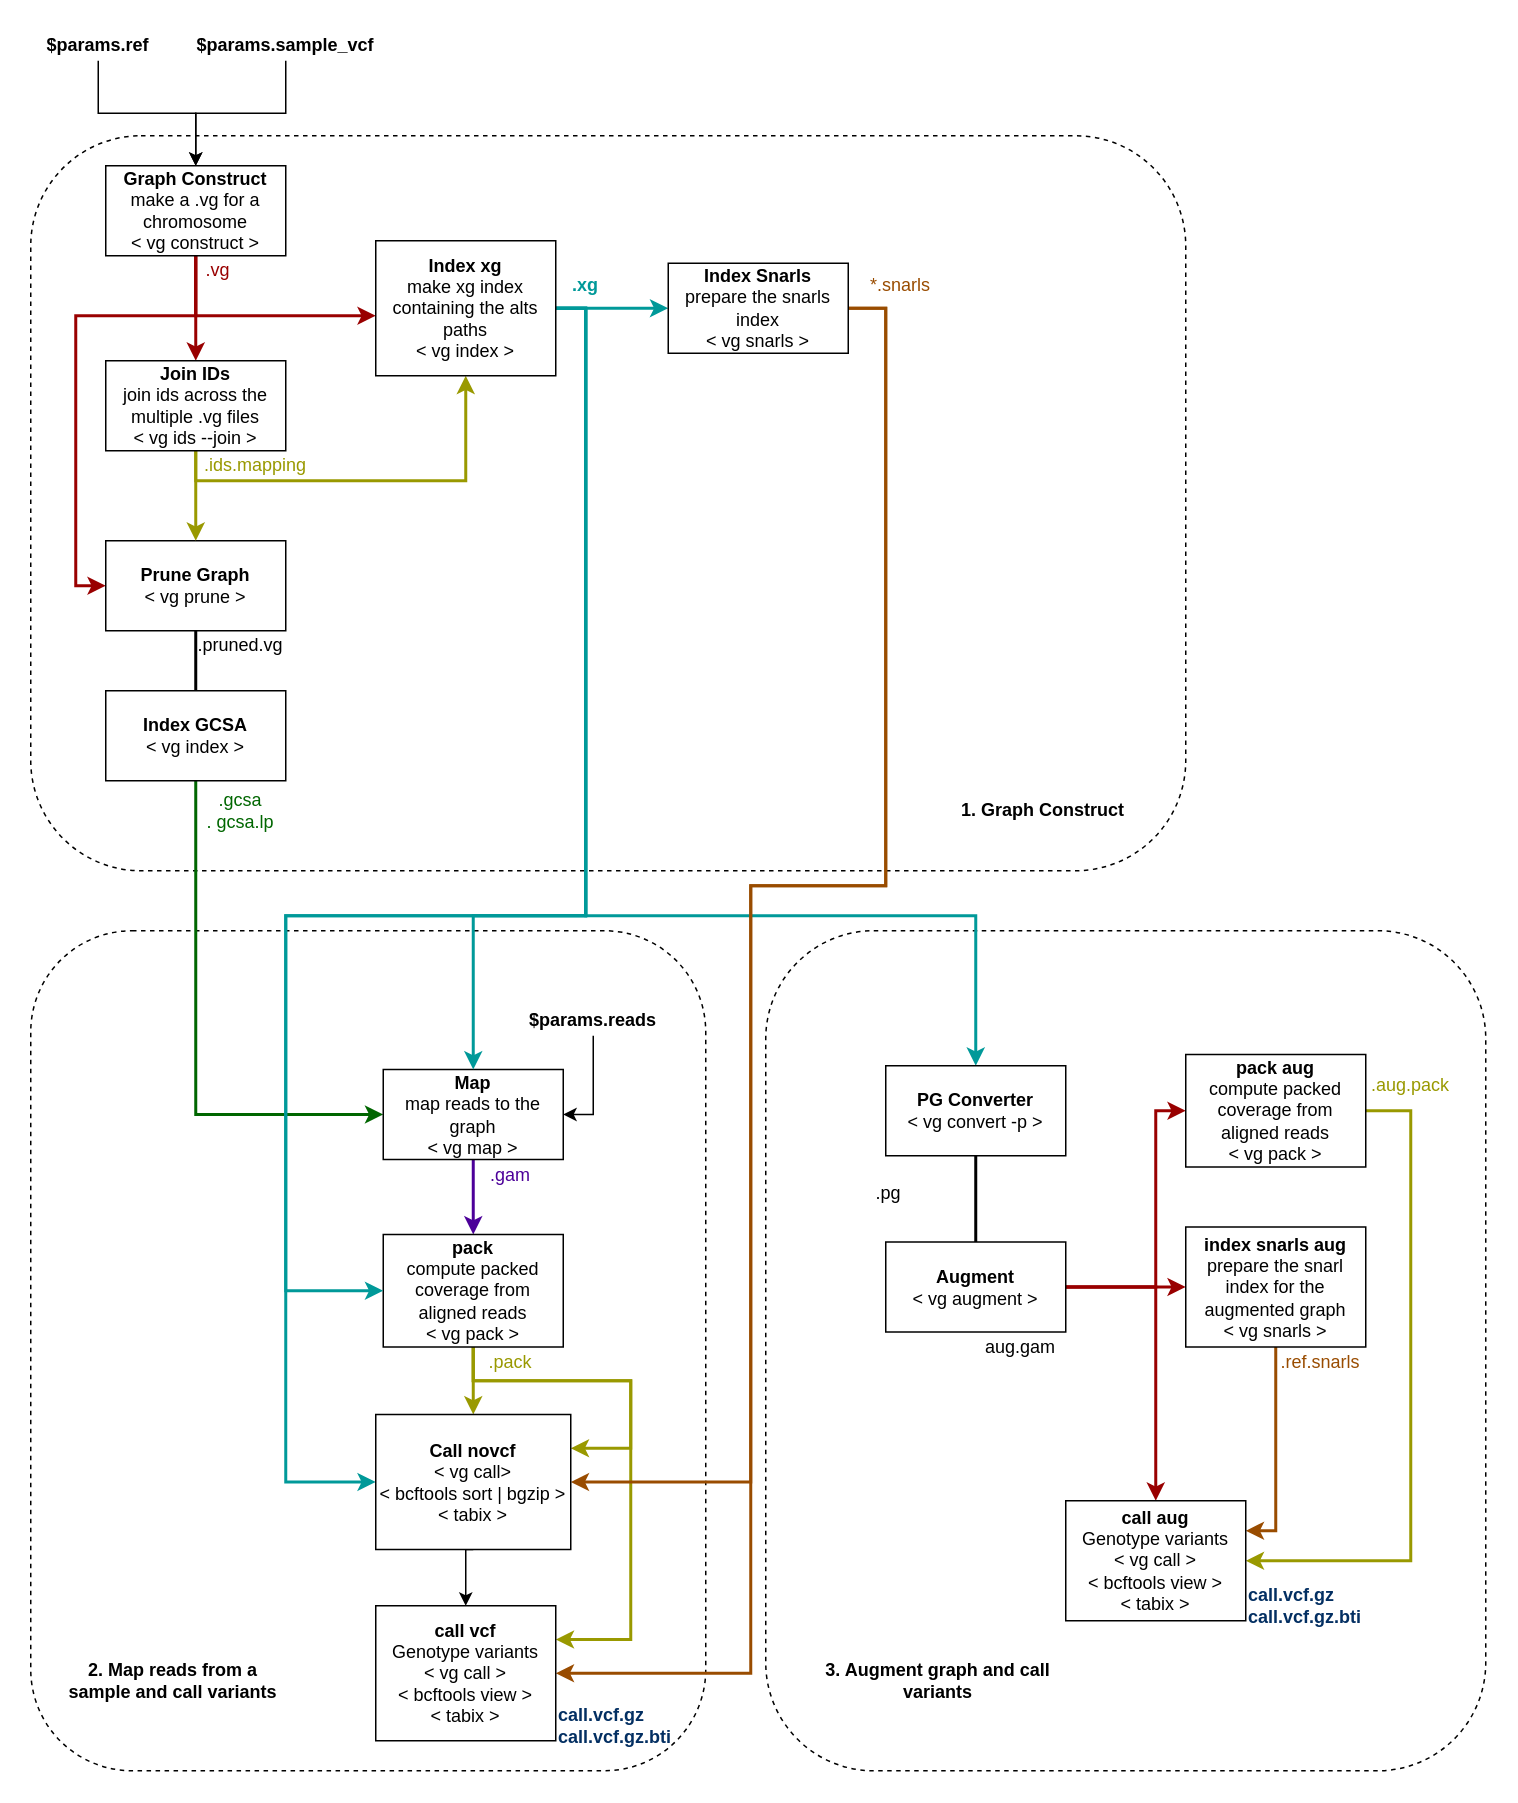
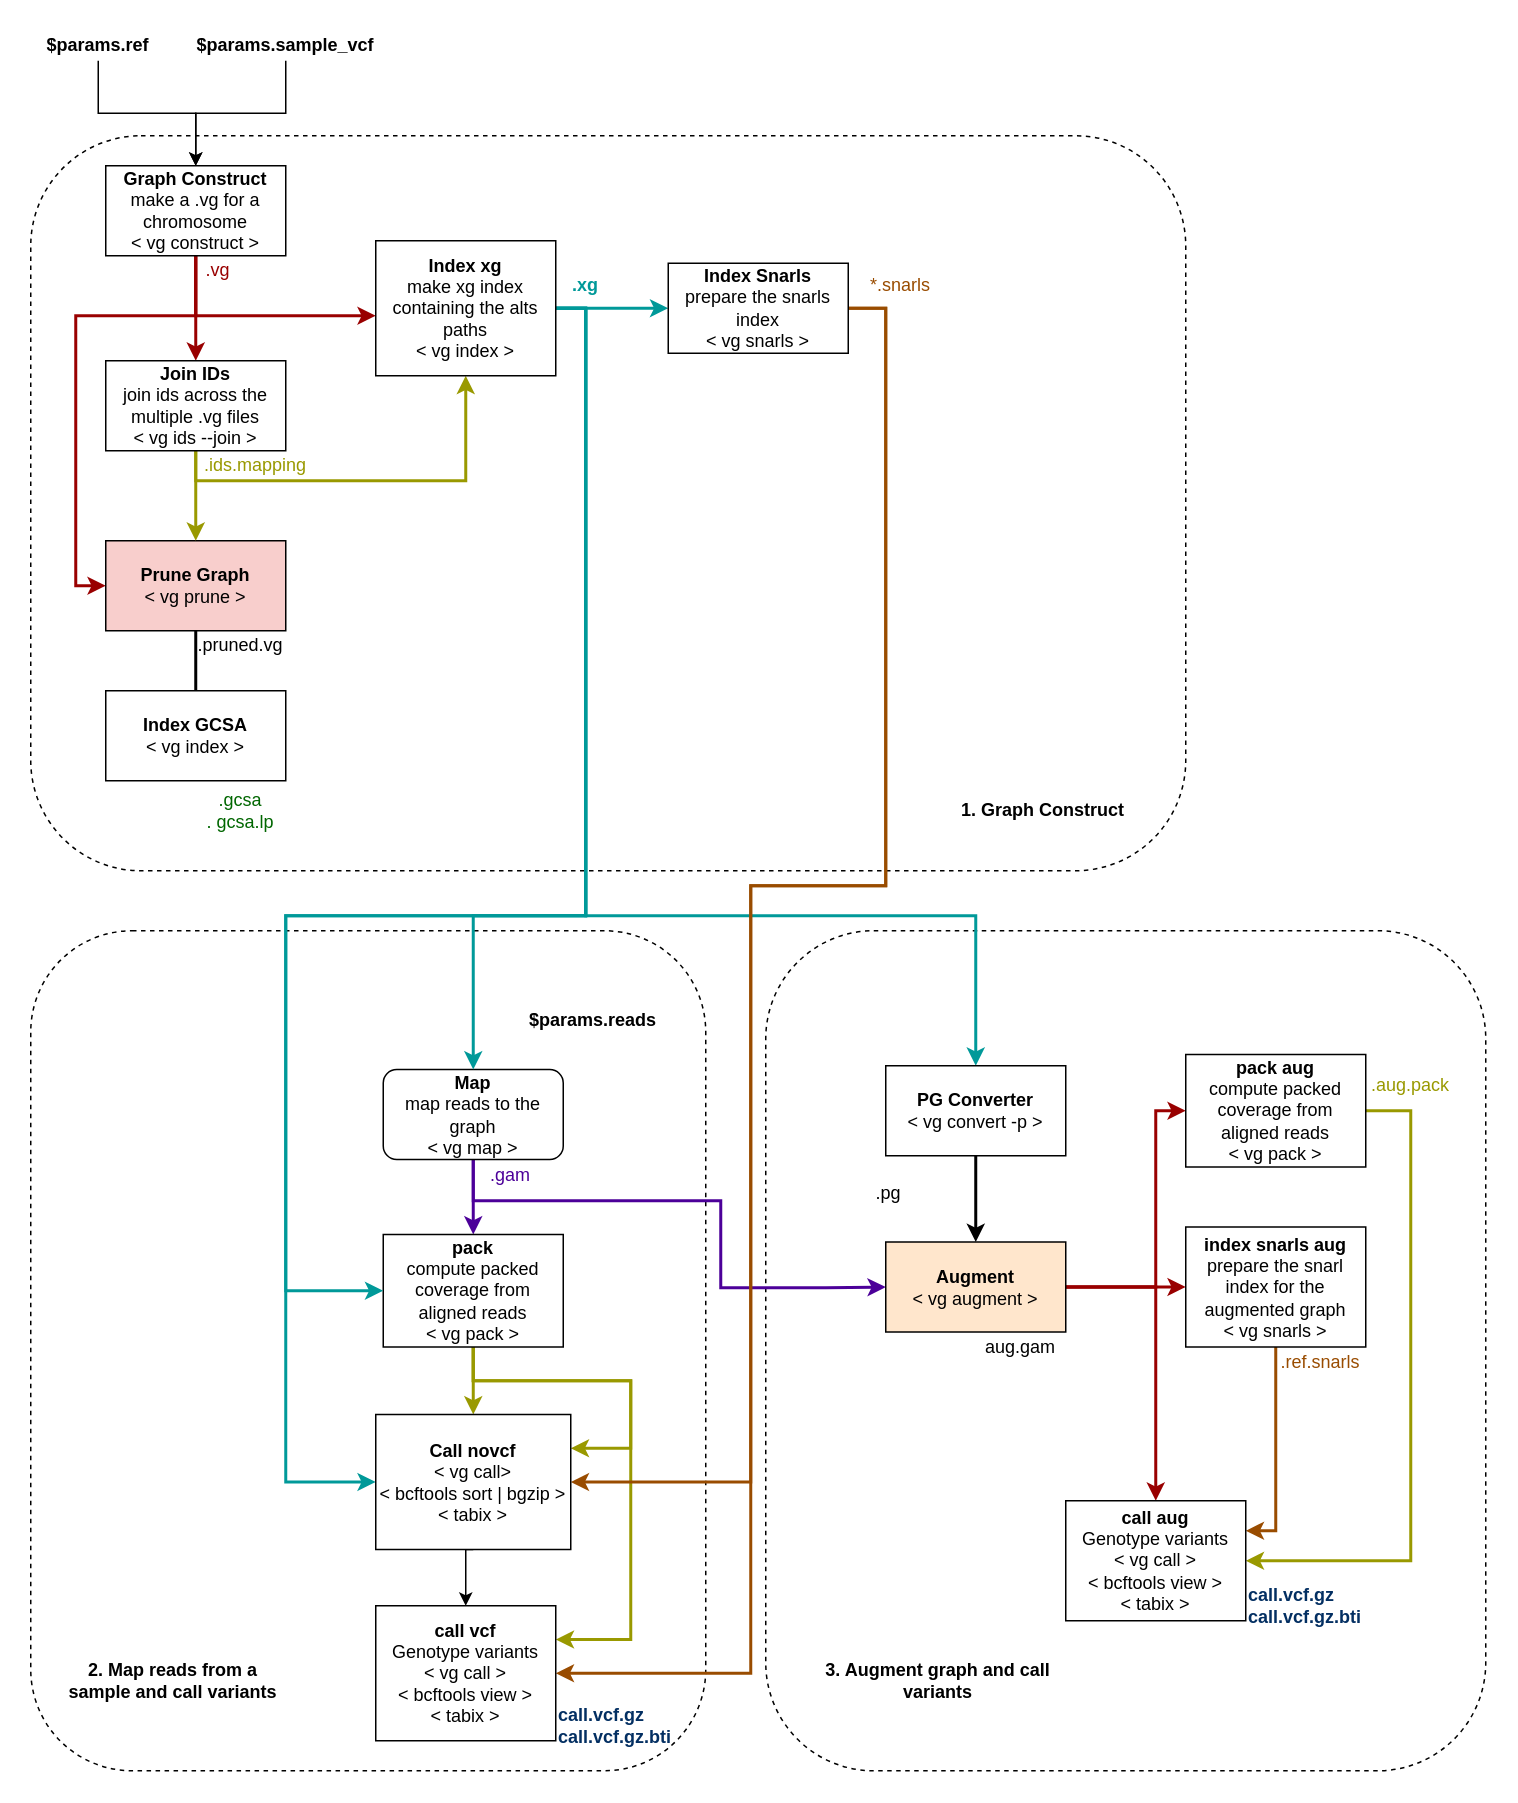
node "Prune Graph < vg prune >": fillcolor #ffffff -> #f8cecc
edge "Index GCSA < vg index >" -> "Map map reads to the graph < vg map >": removed
edge "$params.reads" -> "Map map reads to the graph < vg map >": removed
node "Map map reads to the graph < vg map >": shape rectangle -> rounded rectangle
edge "Map map reads to the graph < vg map >" -> "Augment < vg augment >": added
edge "PG Converter < vg convert -p >" -- "Augment < vg augment >": arrowhead none -> classic
node "Augment < vg augment >": fillcolor #ffffff -> #ffe6cc
node ".pack": removed
